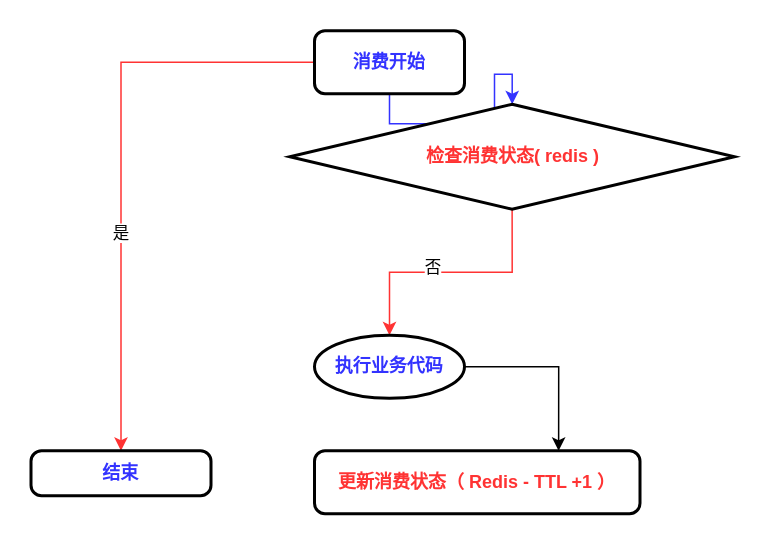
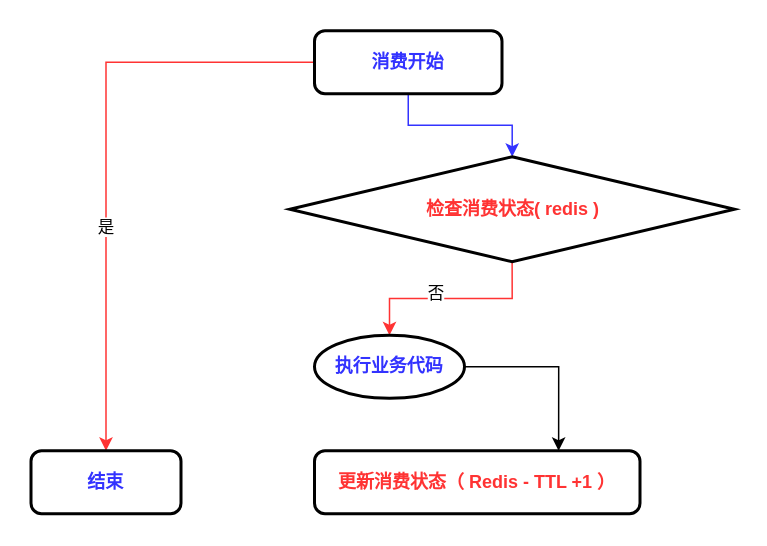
node "消费开始": size 150x63 -> 188x63
node "检查消费状态( redis )": moved (512, 157) -> (512, 209)
node "结束": size 180x45 -> 150x63
